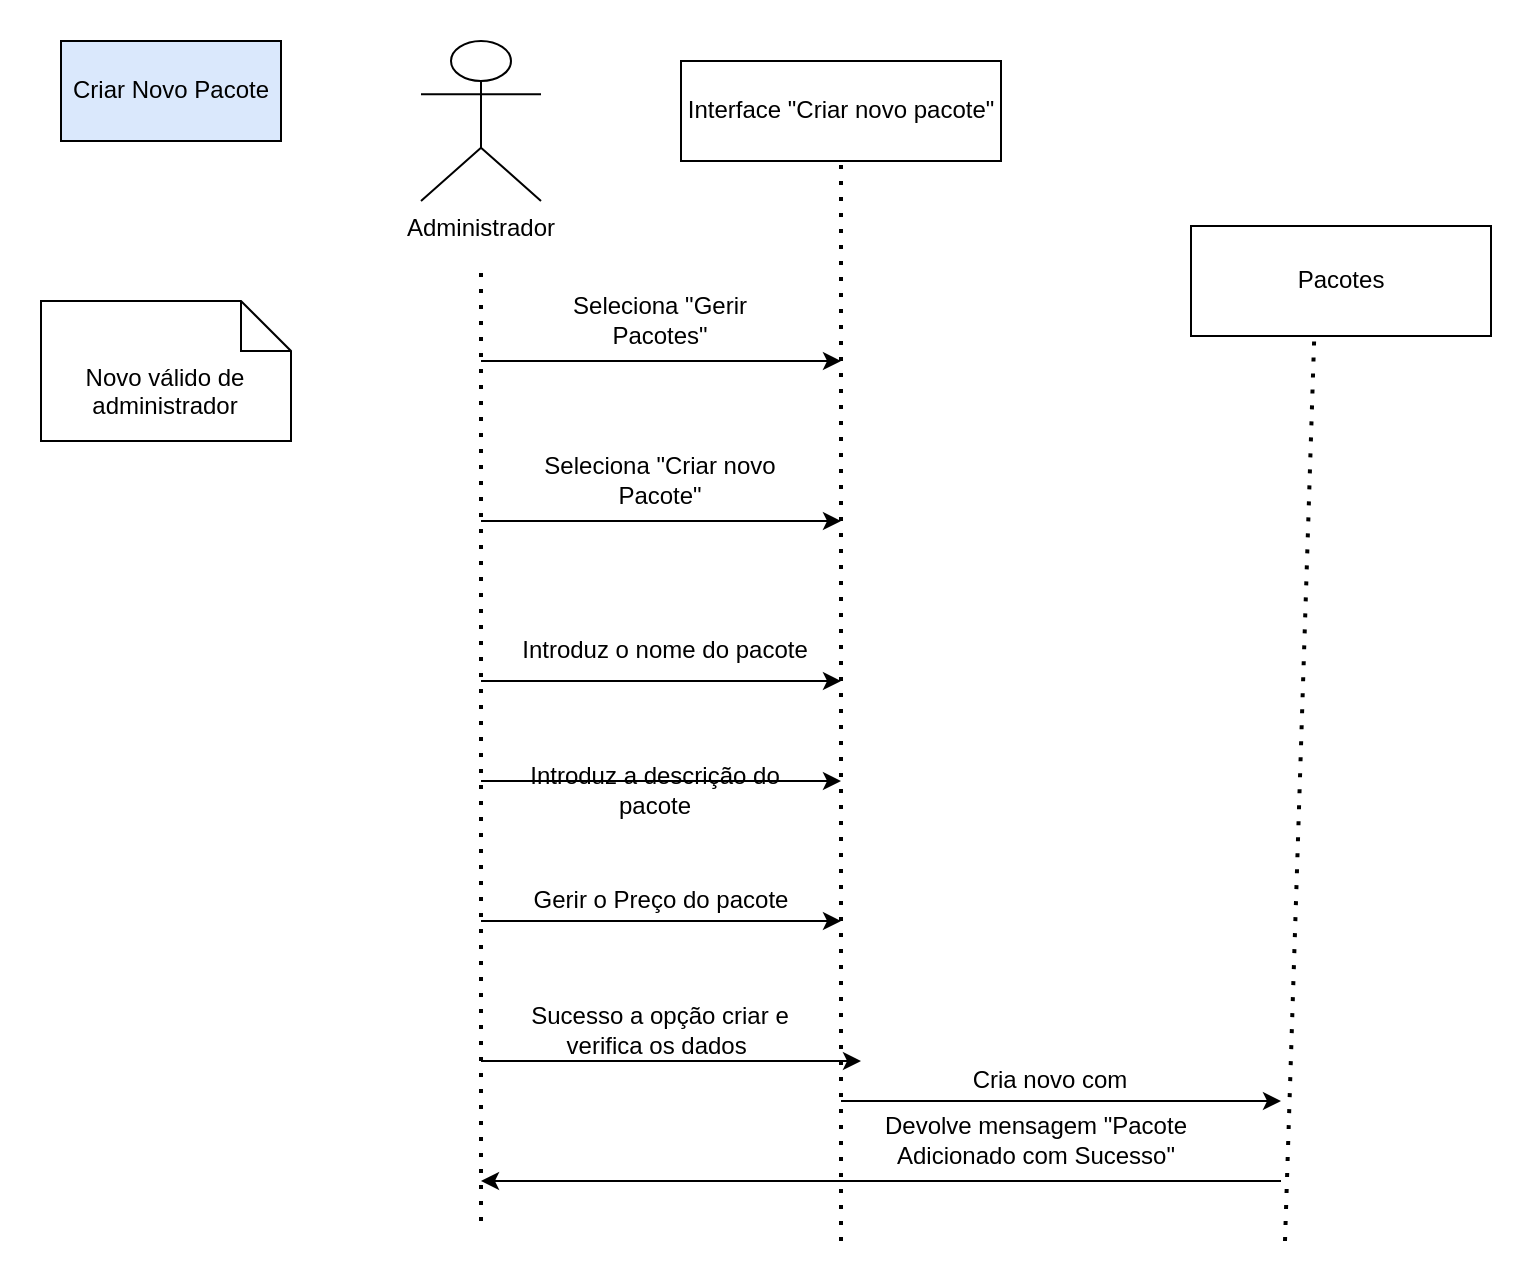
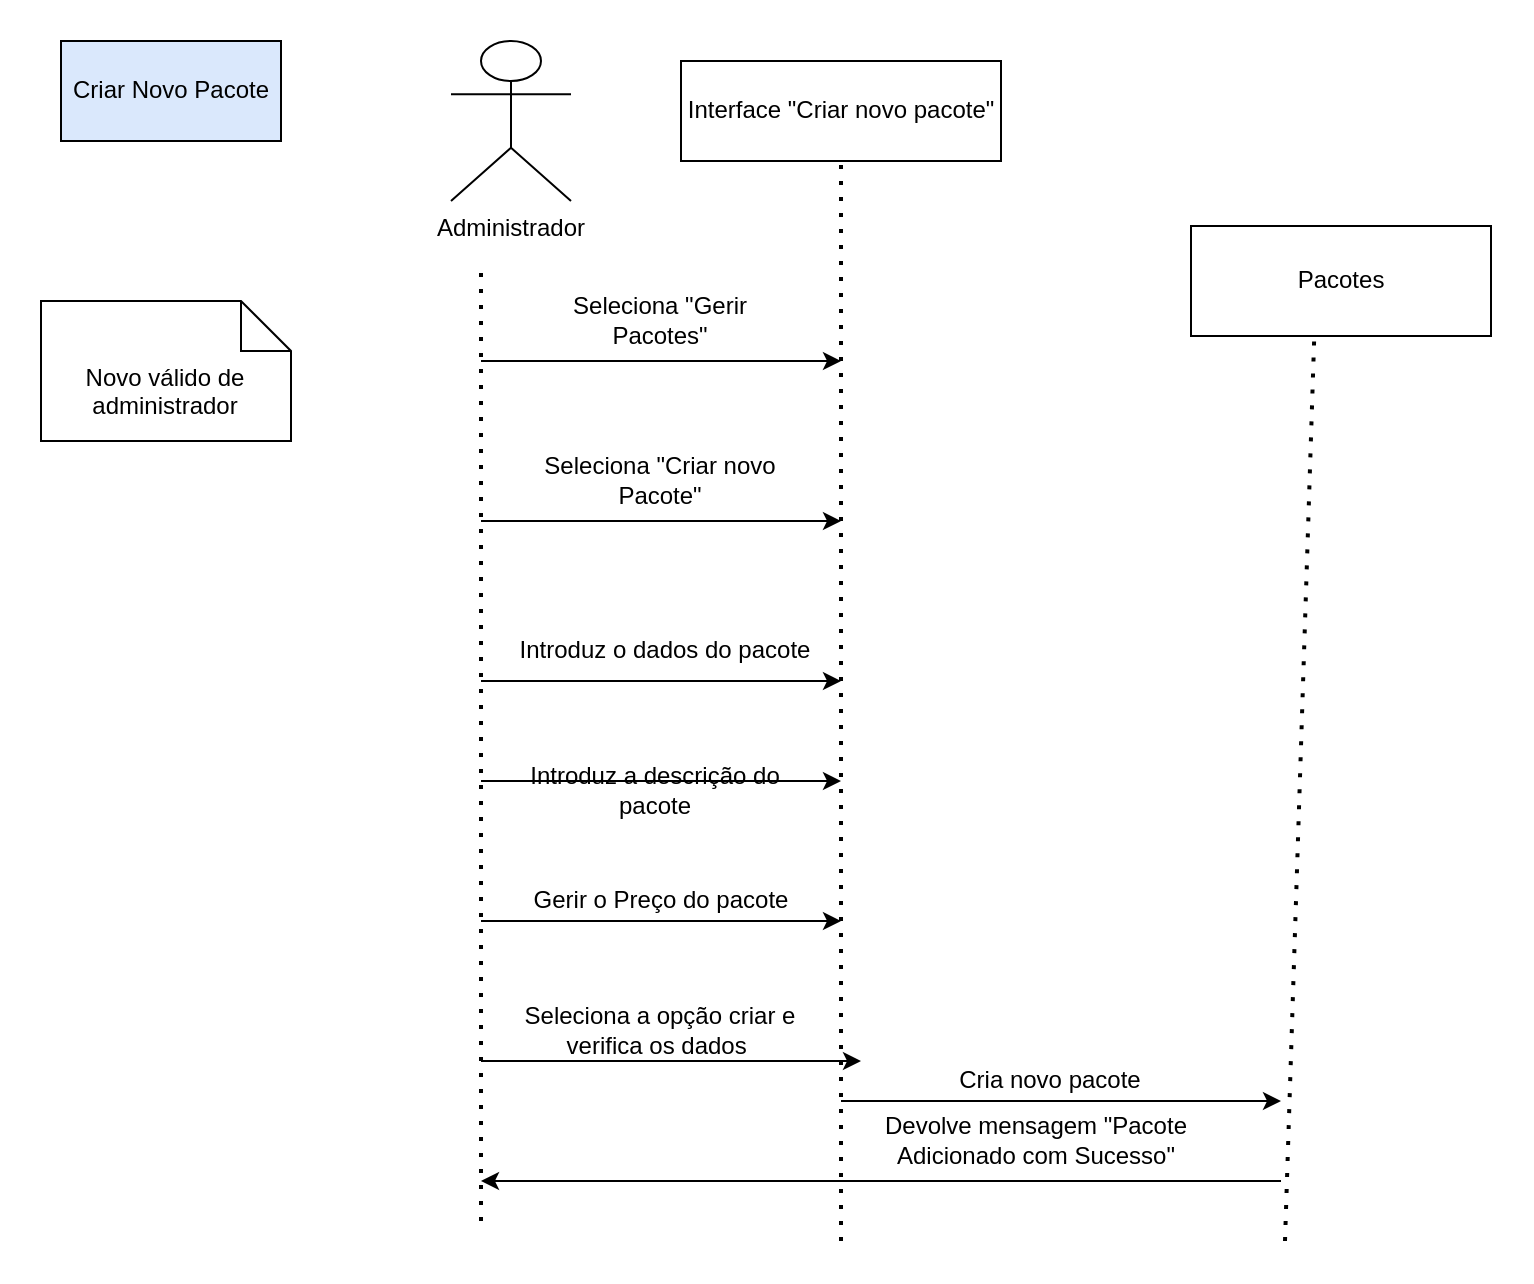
node "Administrador": moved (481, 121) -> (511, 121)
node "Introduz o nome do pacote": label "Introduz o nome do pacote" -> "Introduz o dados do pacote"
node "Sucesso a opção criar e verifica os dados": label "Sucesso a opção criar e verifica os dados" -> "Seleciona a opção criar e verifica os dados"
node "Cria novo com": label "Cria novo com" -> "Cria novo pacote"
